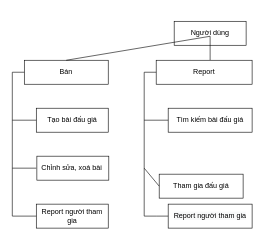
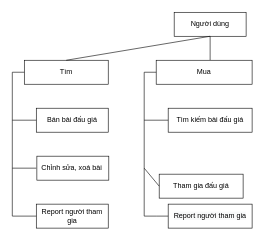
node "Người dùng": moved (210, 33) -> (210, 24)
node "Bán": label "Bán" -> "Tìm"
node "Report": label "Report" -> "Mua"
node "Tạo bài đấu giá": label "Tạo bài đấu giá" -> "Bán bài đấu giá"
